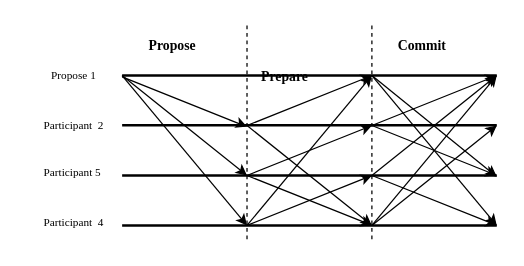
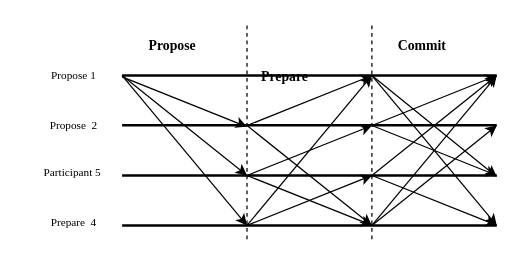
node "Participant 2": label "Participant 2" -> "Propose 2"
node "Participant 4": label "Participant 4" -> "Prepare 4"
